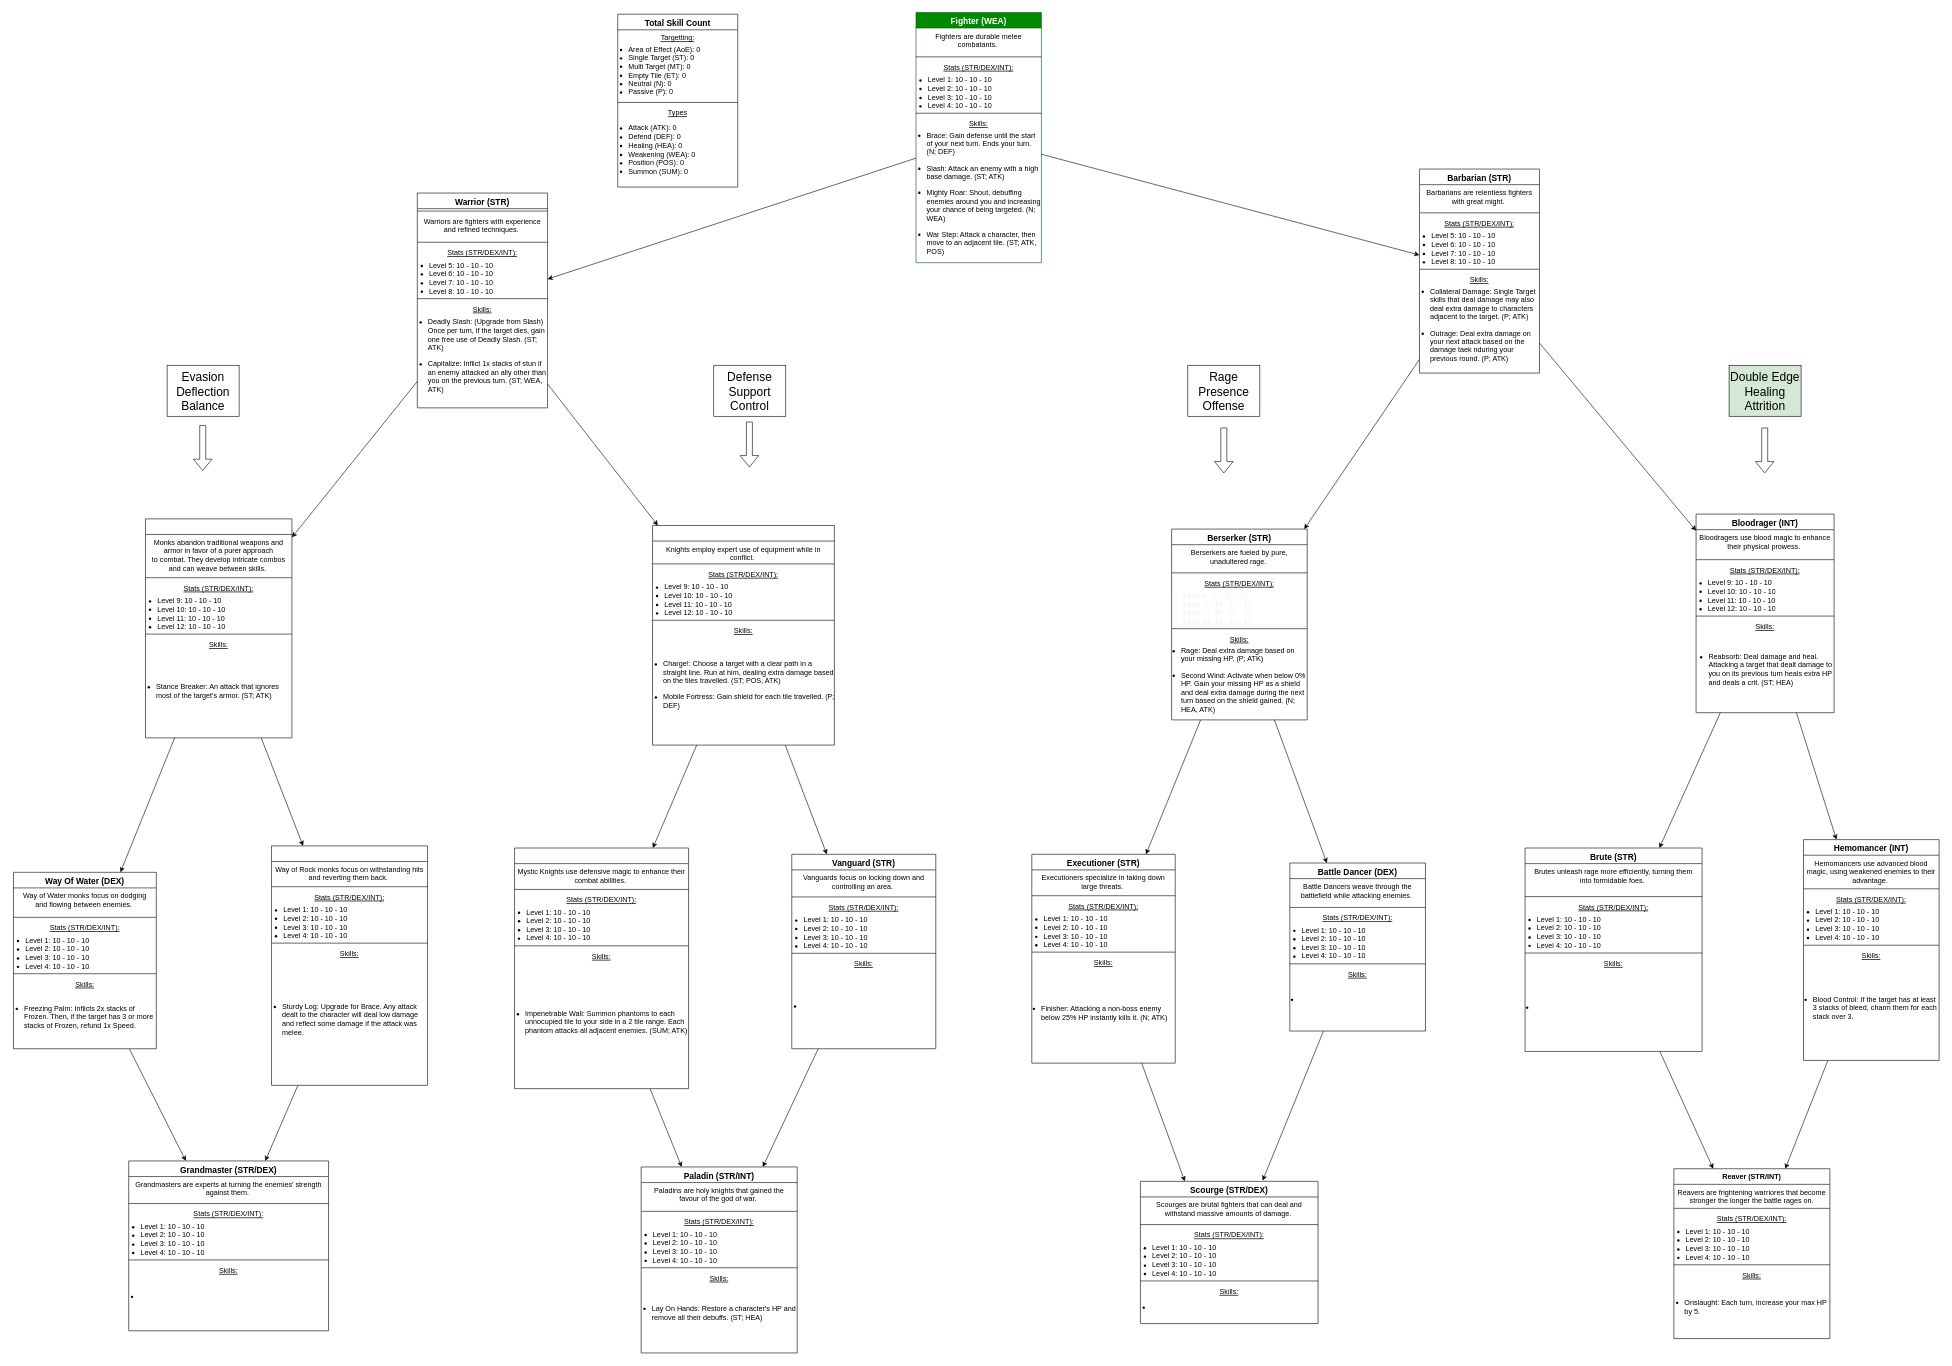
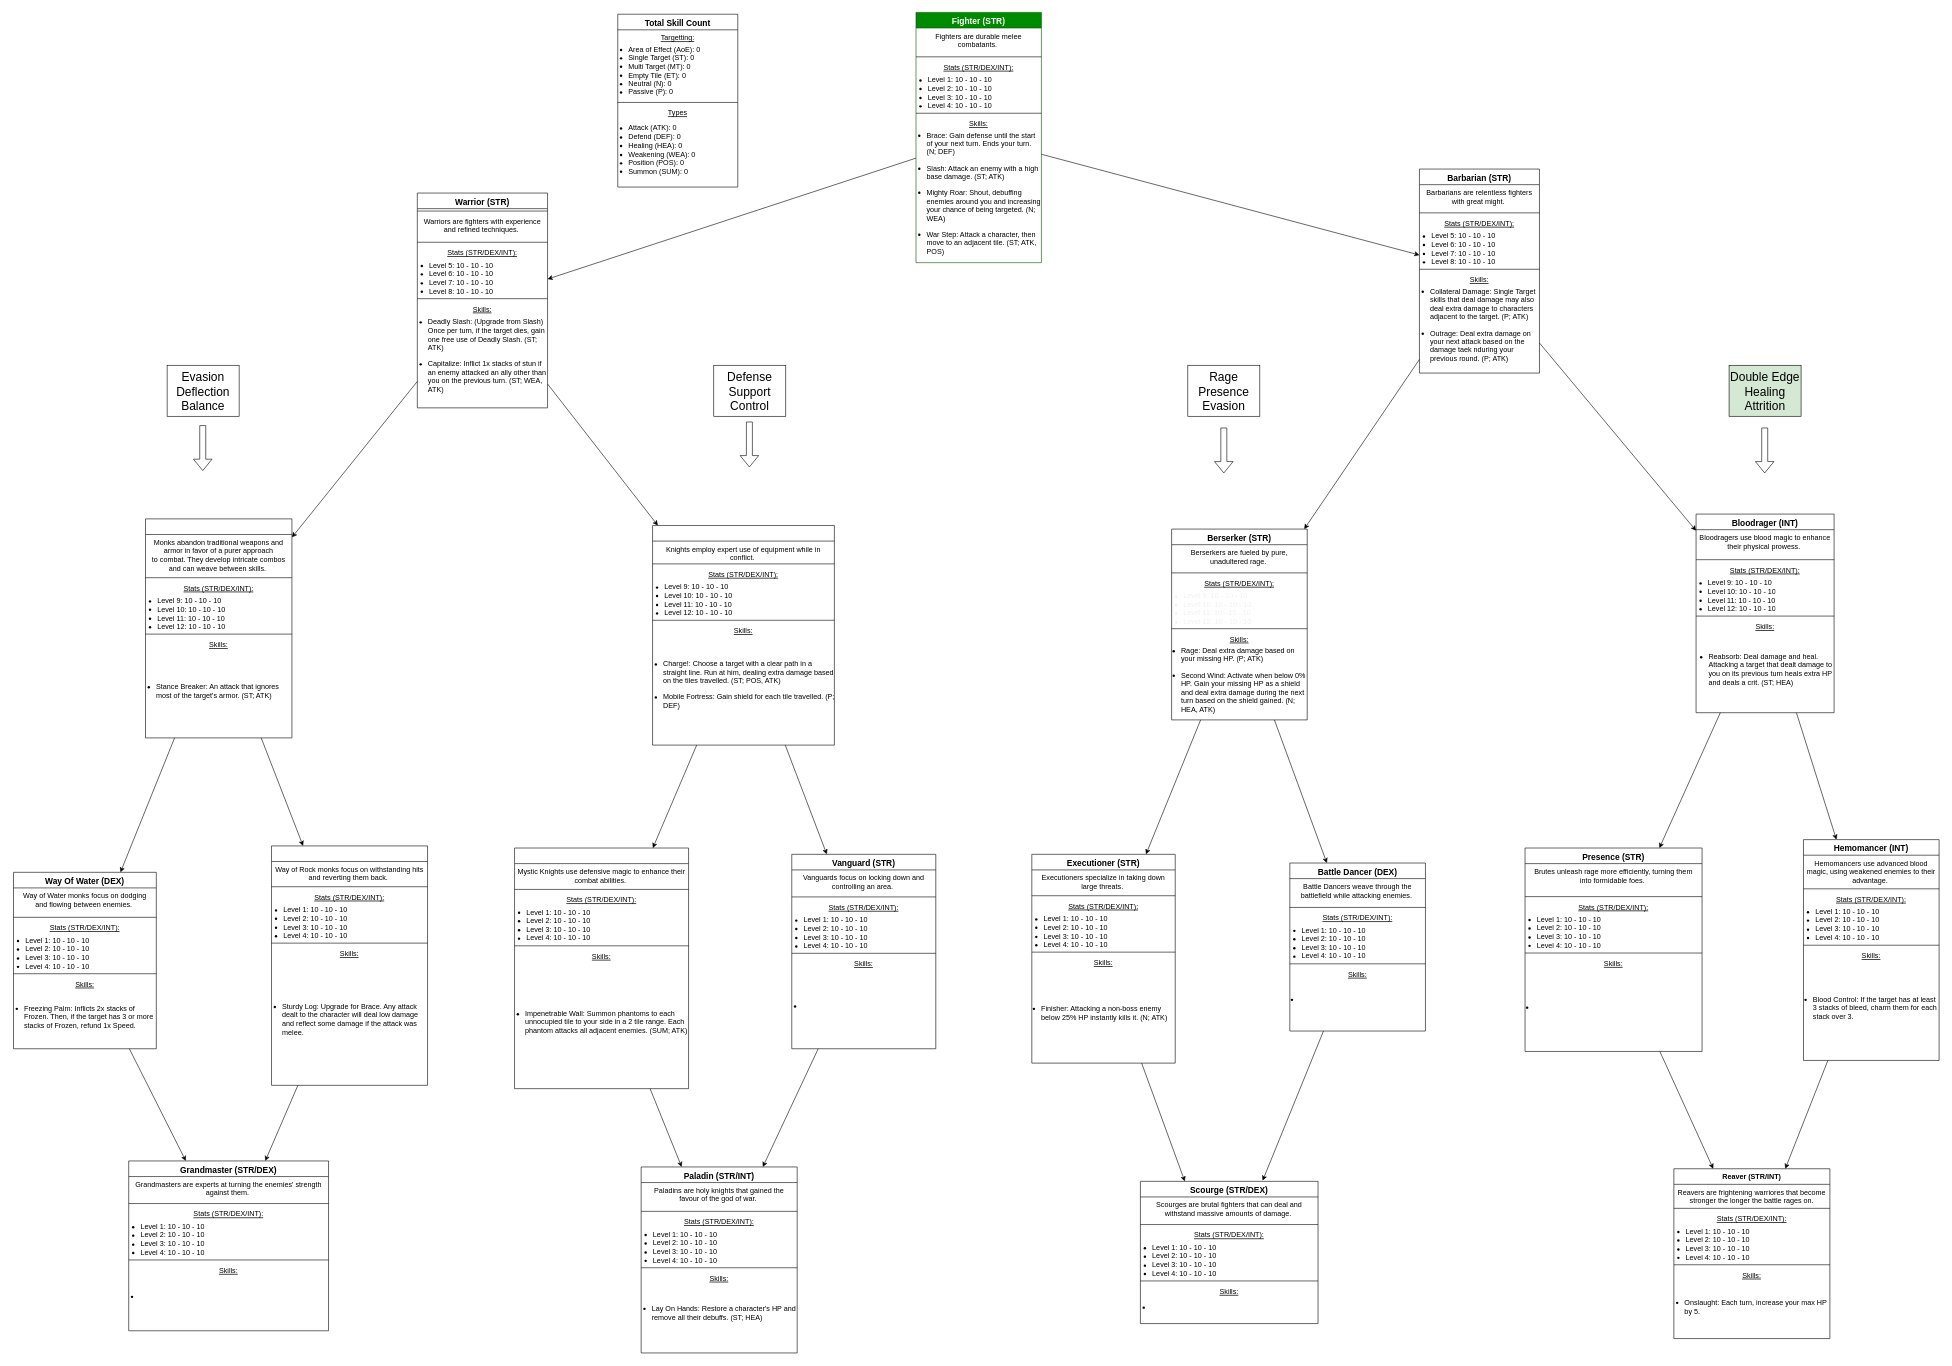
node "Fighter (WEA)": label "Fighter (WEA)" -> "Fighter (STR)"
node "Rage Presence Offense": label "Rage Presence Offense" -> "Rage Presence Evasion"
node "Brute (STR)": label "Brute (STR)" -> "Presence (STR)"
